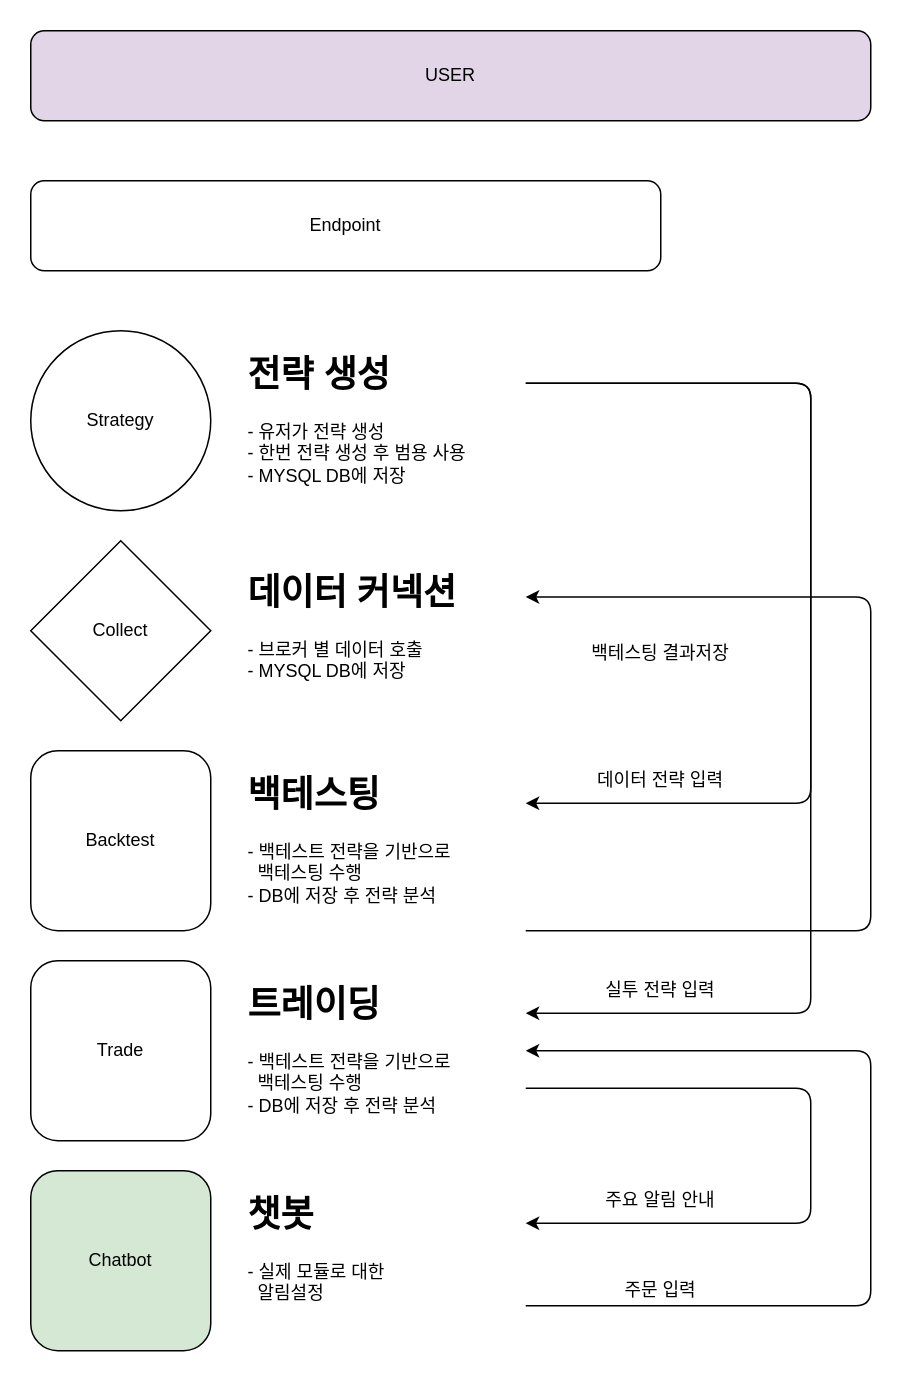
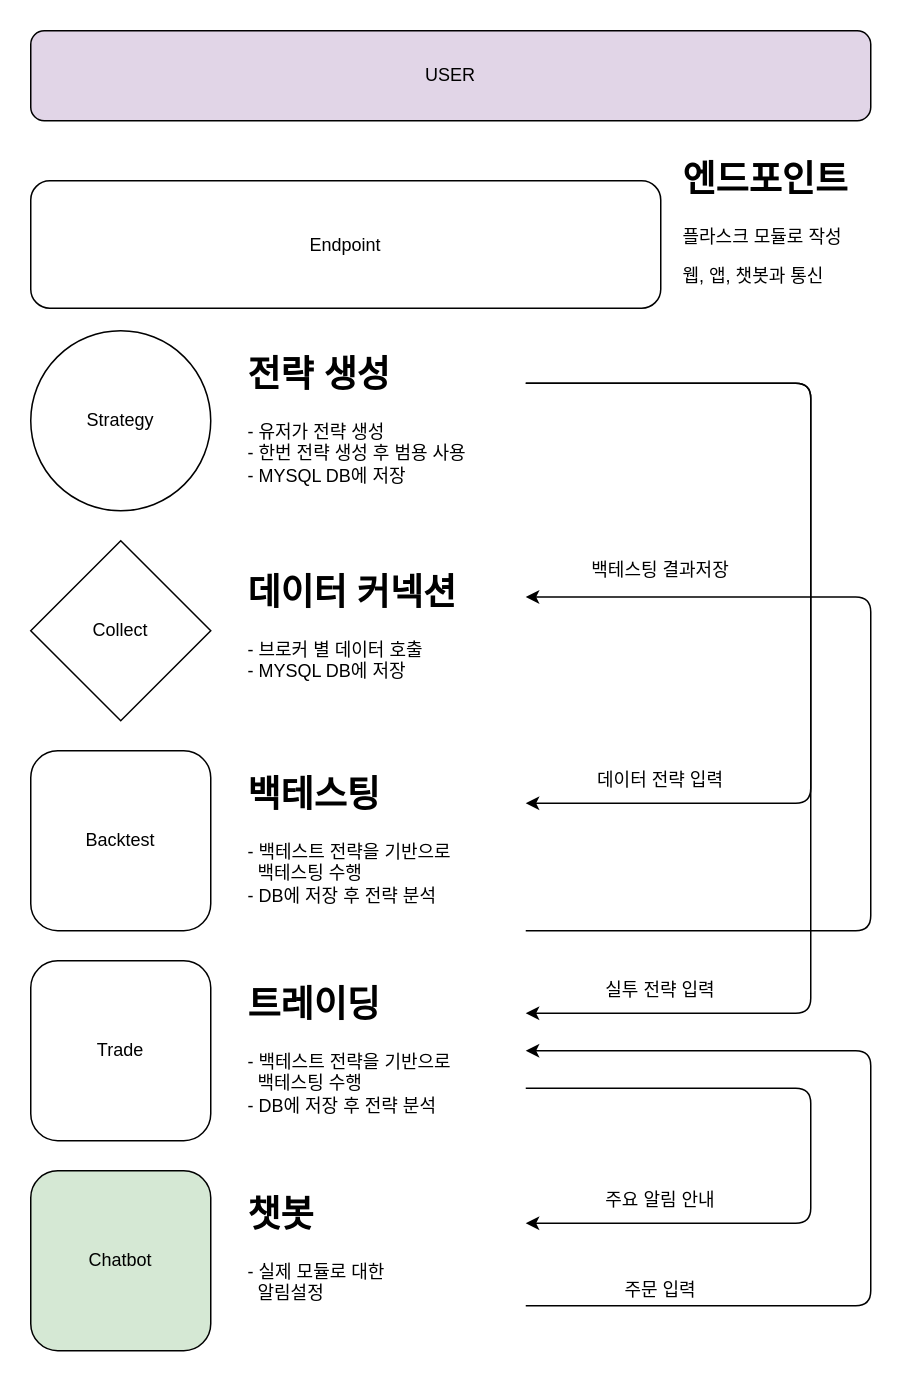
node "Endpoint": size 630x90 -> 630x128
node "엔드포인트플라스크 모듈로 작성 웹, 앱, 챗봇과 통신": added
node "백테스팅 결과저장": moved (661, 653) -> (661, 571)
